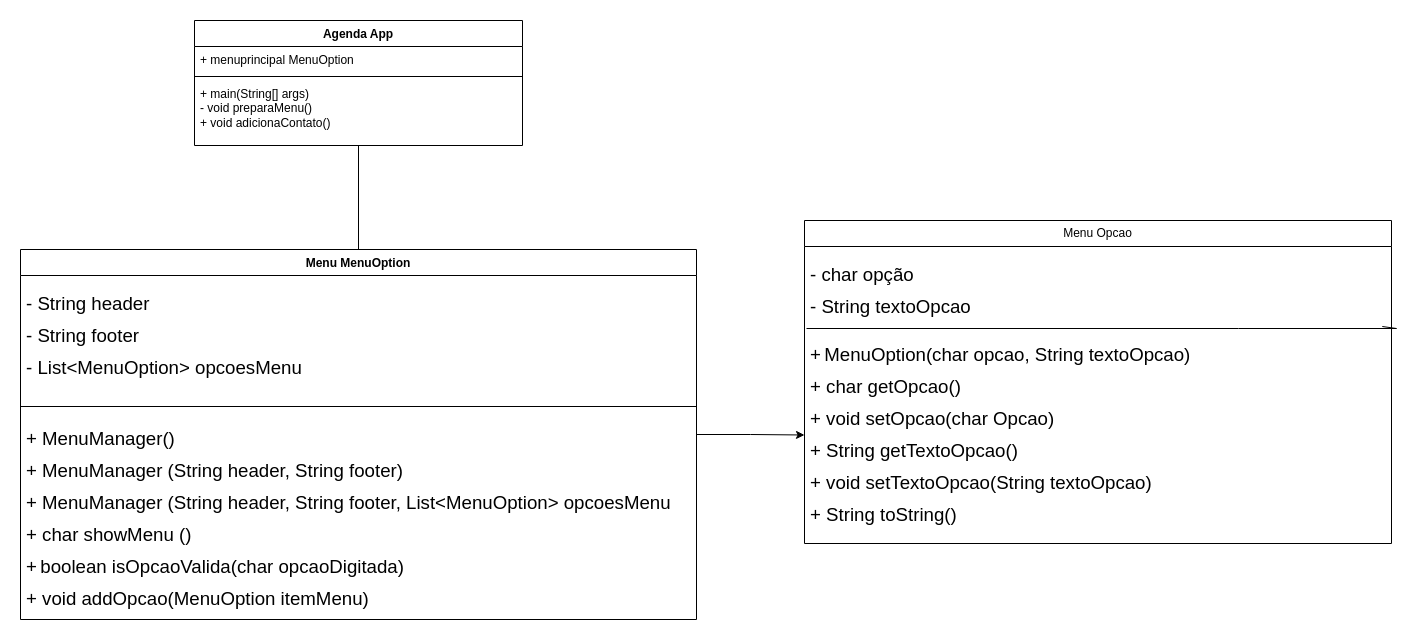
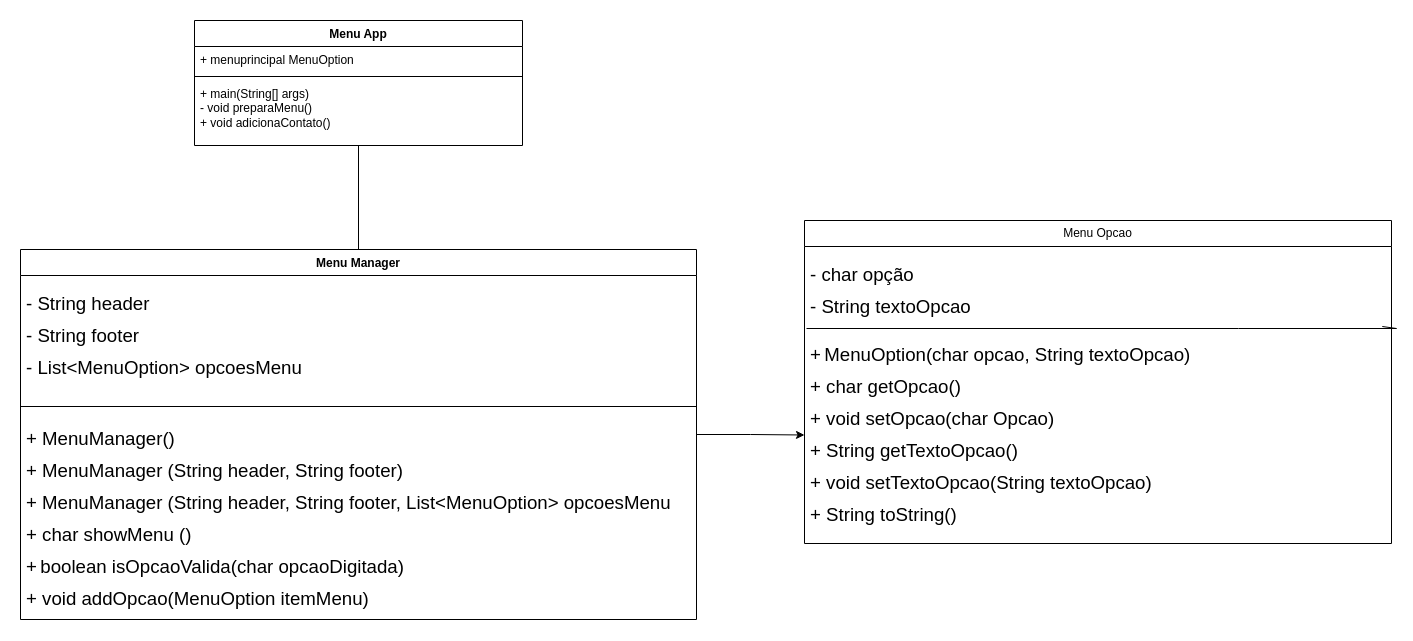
node "Agenda App": label "Agenda App" -> "Menu App"
node "Menu MenuOption": label "Menu MenuOption" -> "Menu Manager"
